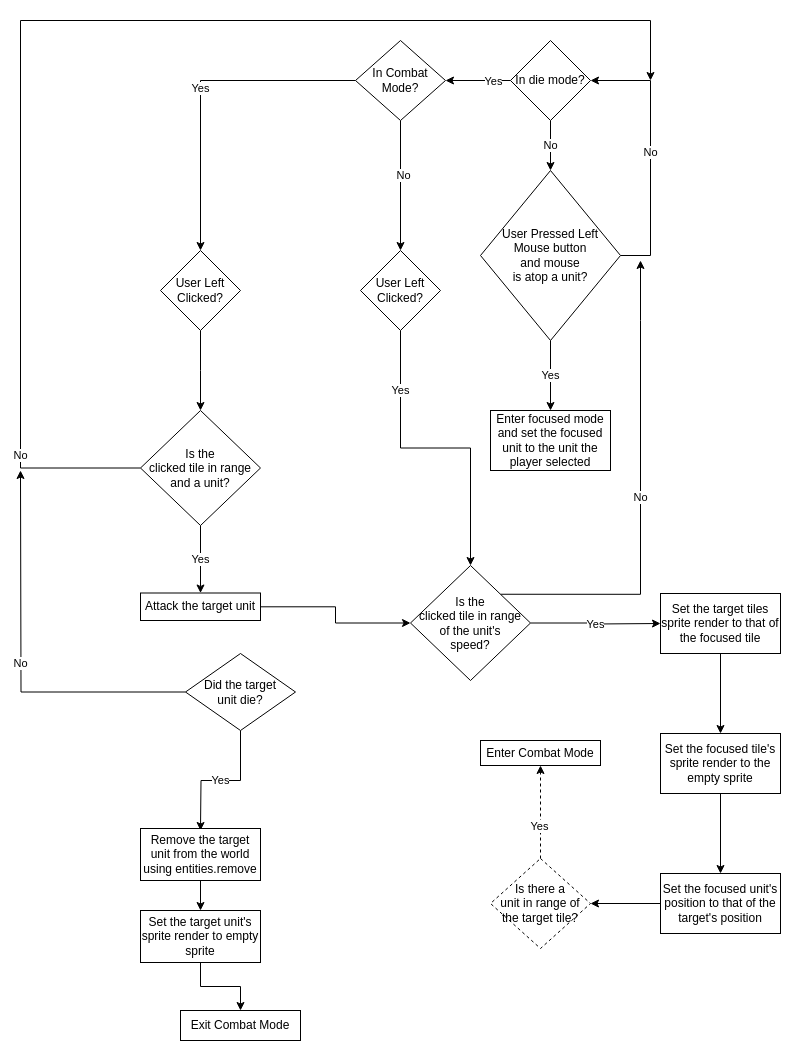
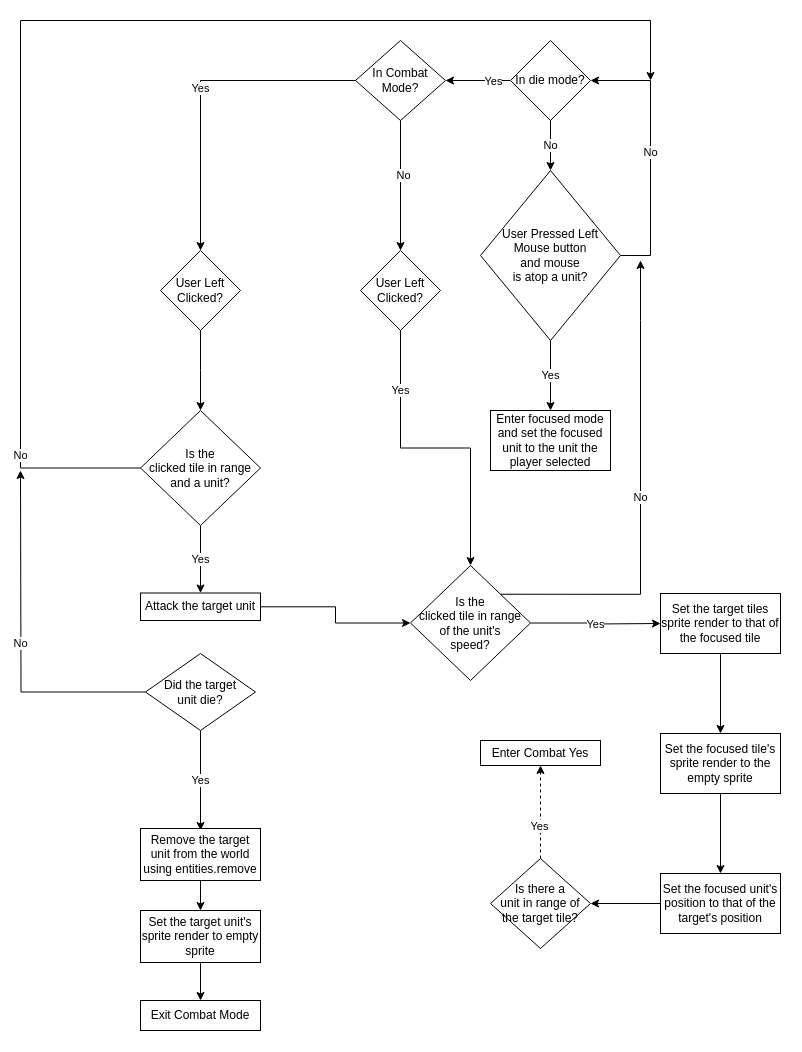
node "Did the target unit die?": moved (241, 692) -> (201, 692)
node "Enter Combat Mode": label "Enter Combat Mode" -> "Enter Combat Yes"
node "Is there a unit in range of the target tile?": style dashed -> solid
node "Exit Combat Mode": moved (241, 1026) -> (201, 1016)
